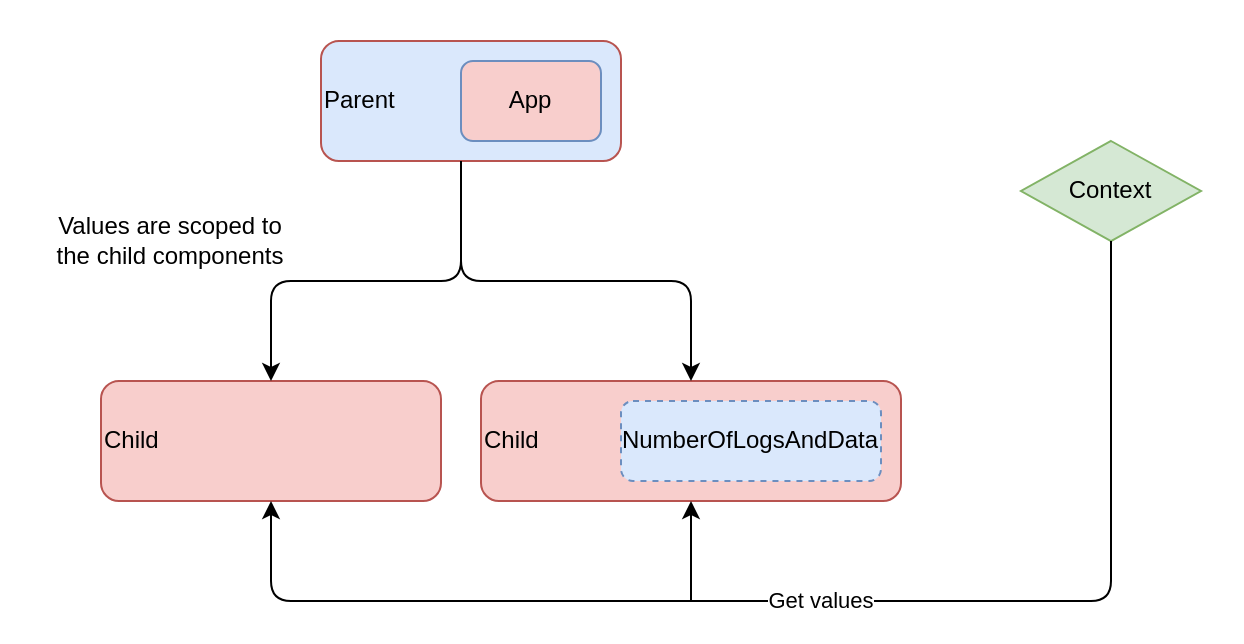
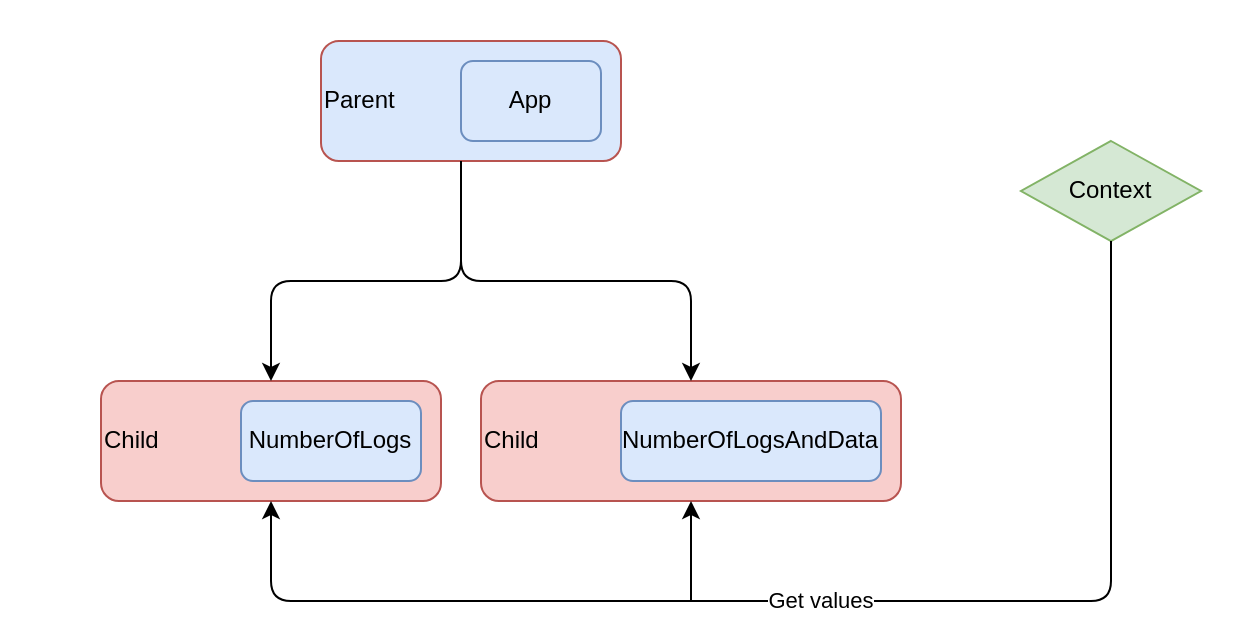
node "App": fillcolor #f8cecc -> #dae8fc
node "Values are scoped to the child components": removed
node "NumberOfLogs": added
node "NumberOfLogsAndData": style dashed -> solid
